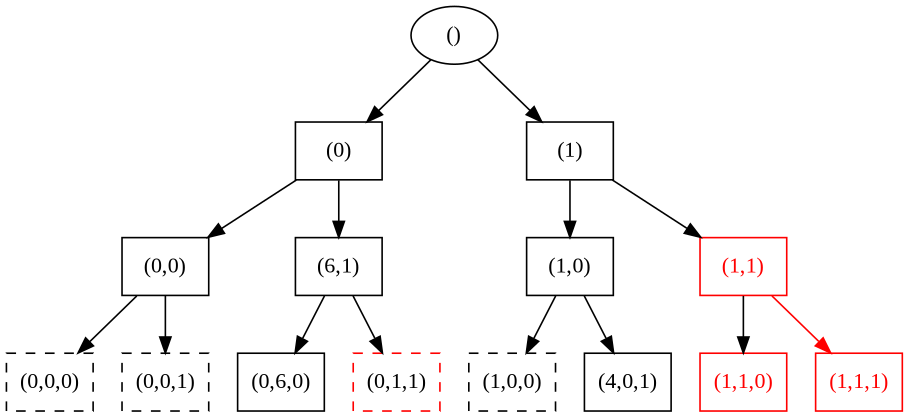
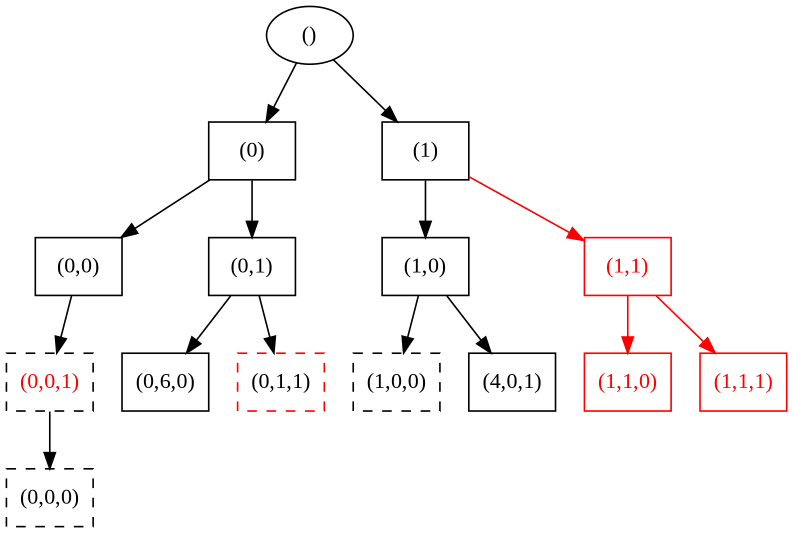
edge "(1)" -> "(1,1)": color black -> red
node "(6,1)": label "(6,1)" -> "(0,1)"
edge "(1,1)" -> "(1,1,0)": color black -> red
edge "(0,0)" -> "(0,0,0)": now "(0,0,1)" -> "(0,0,0)"
node "(0,0,1)": fontcolor black -> red
